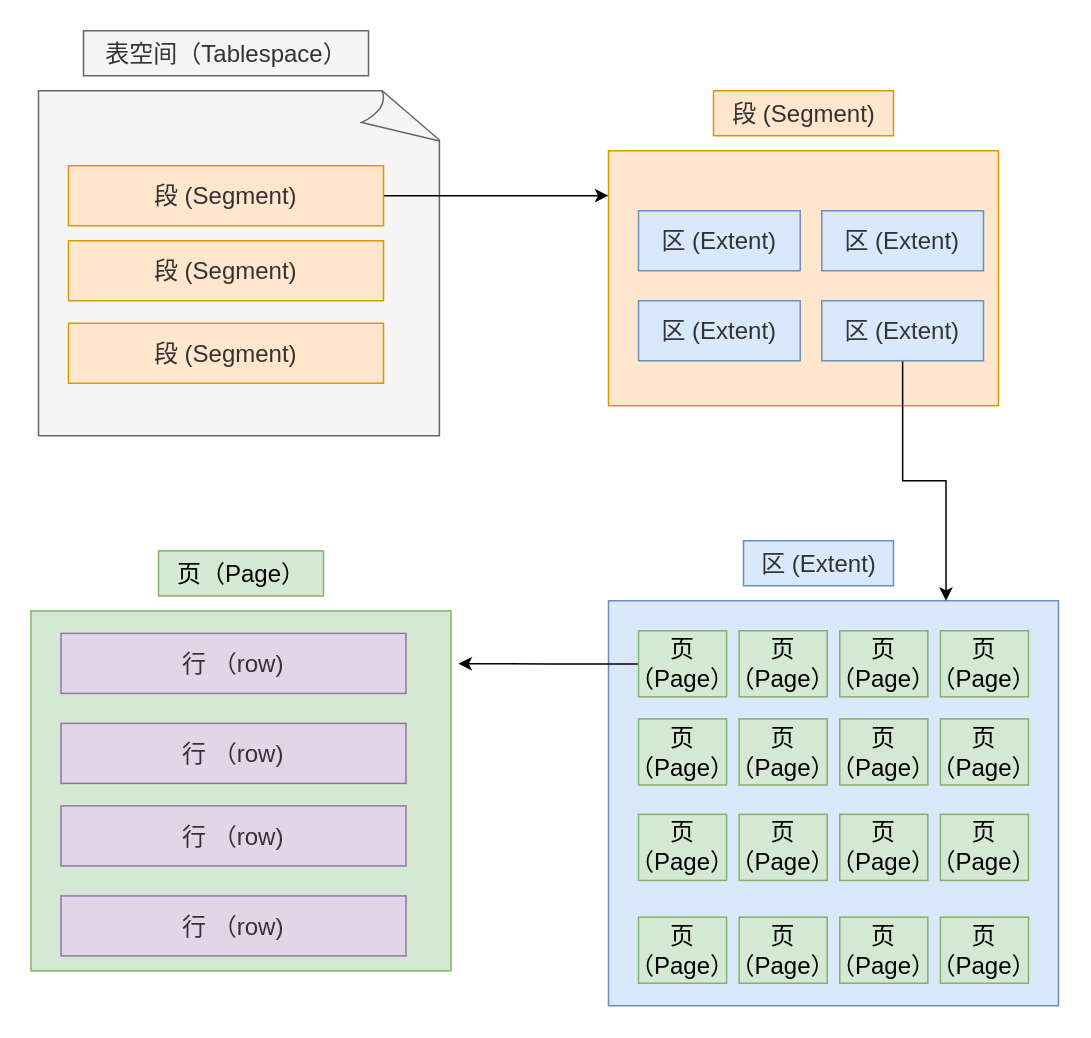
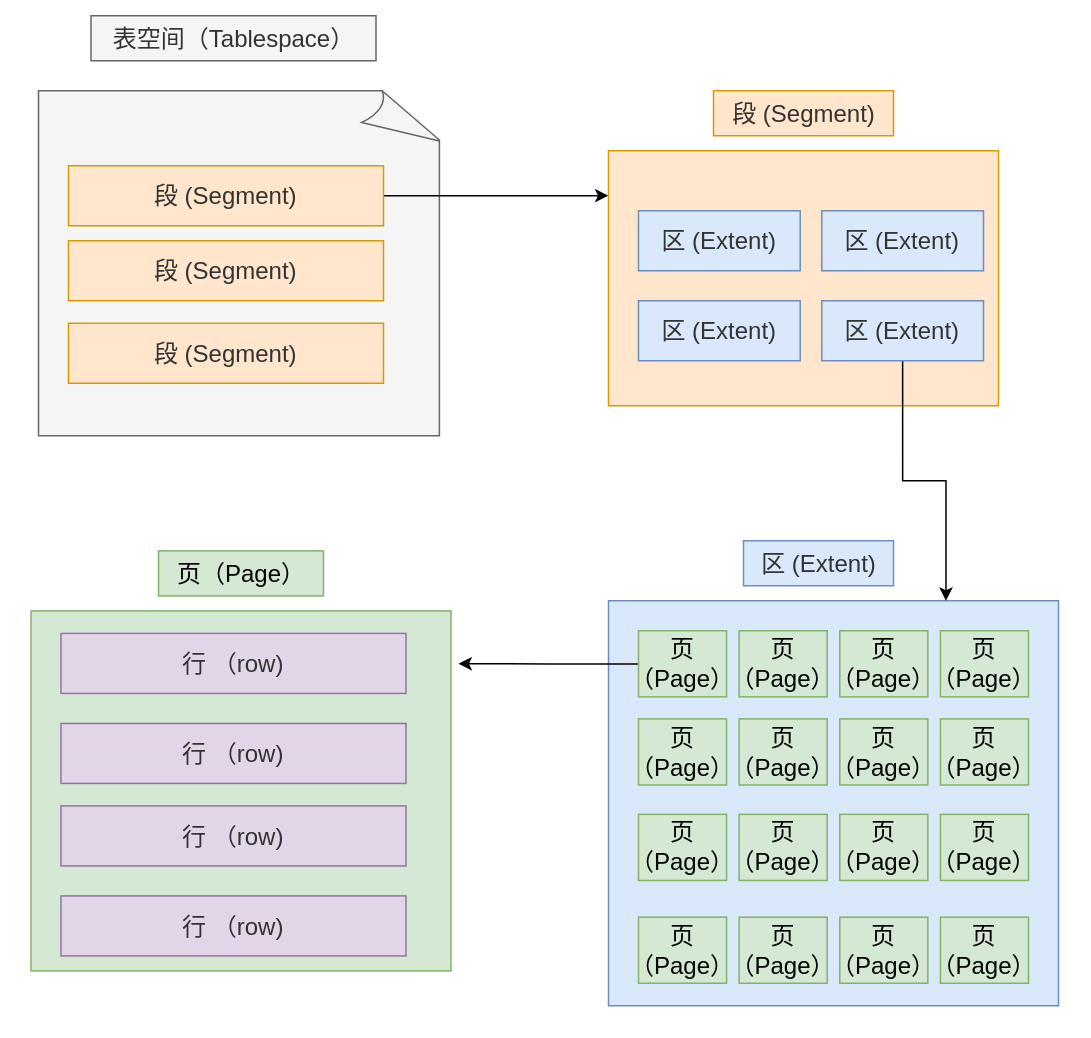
node "表空间（Tablespace）": moved (226, 53) -> (233, 38)
